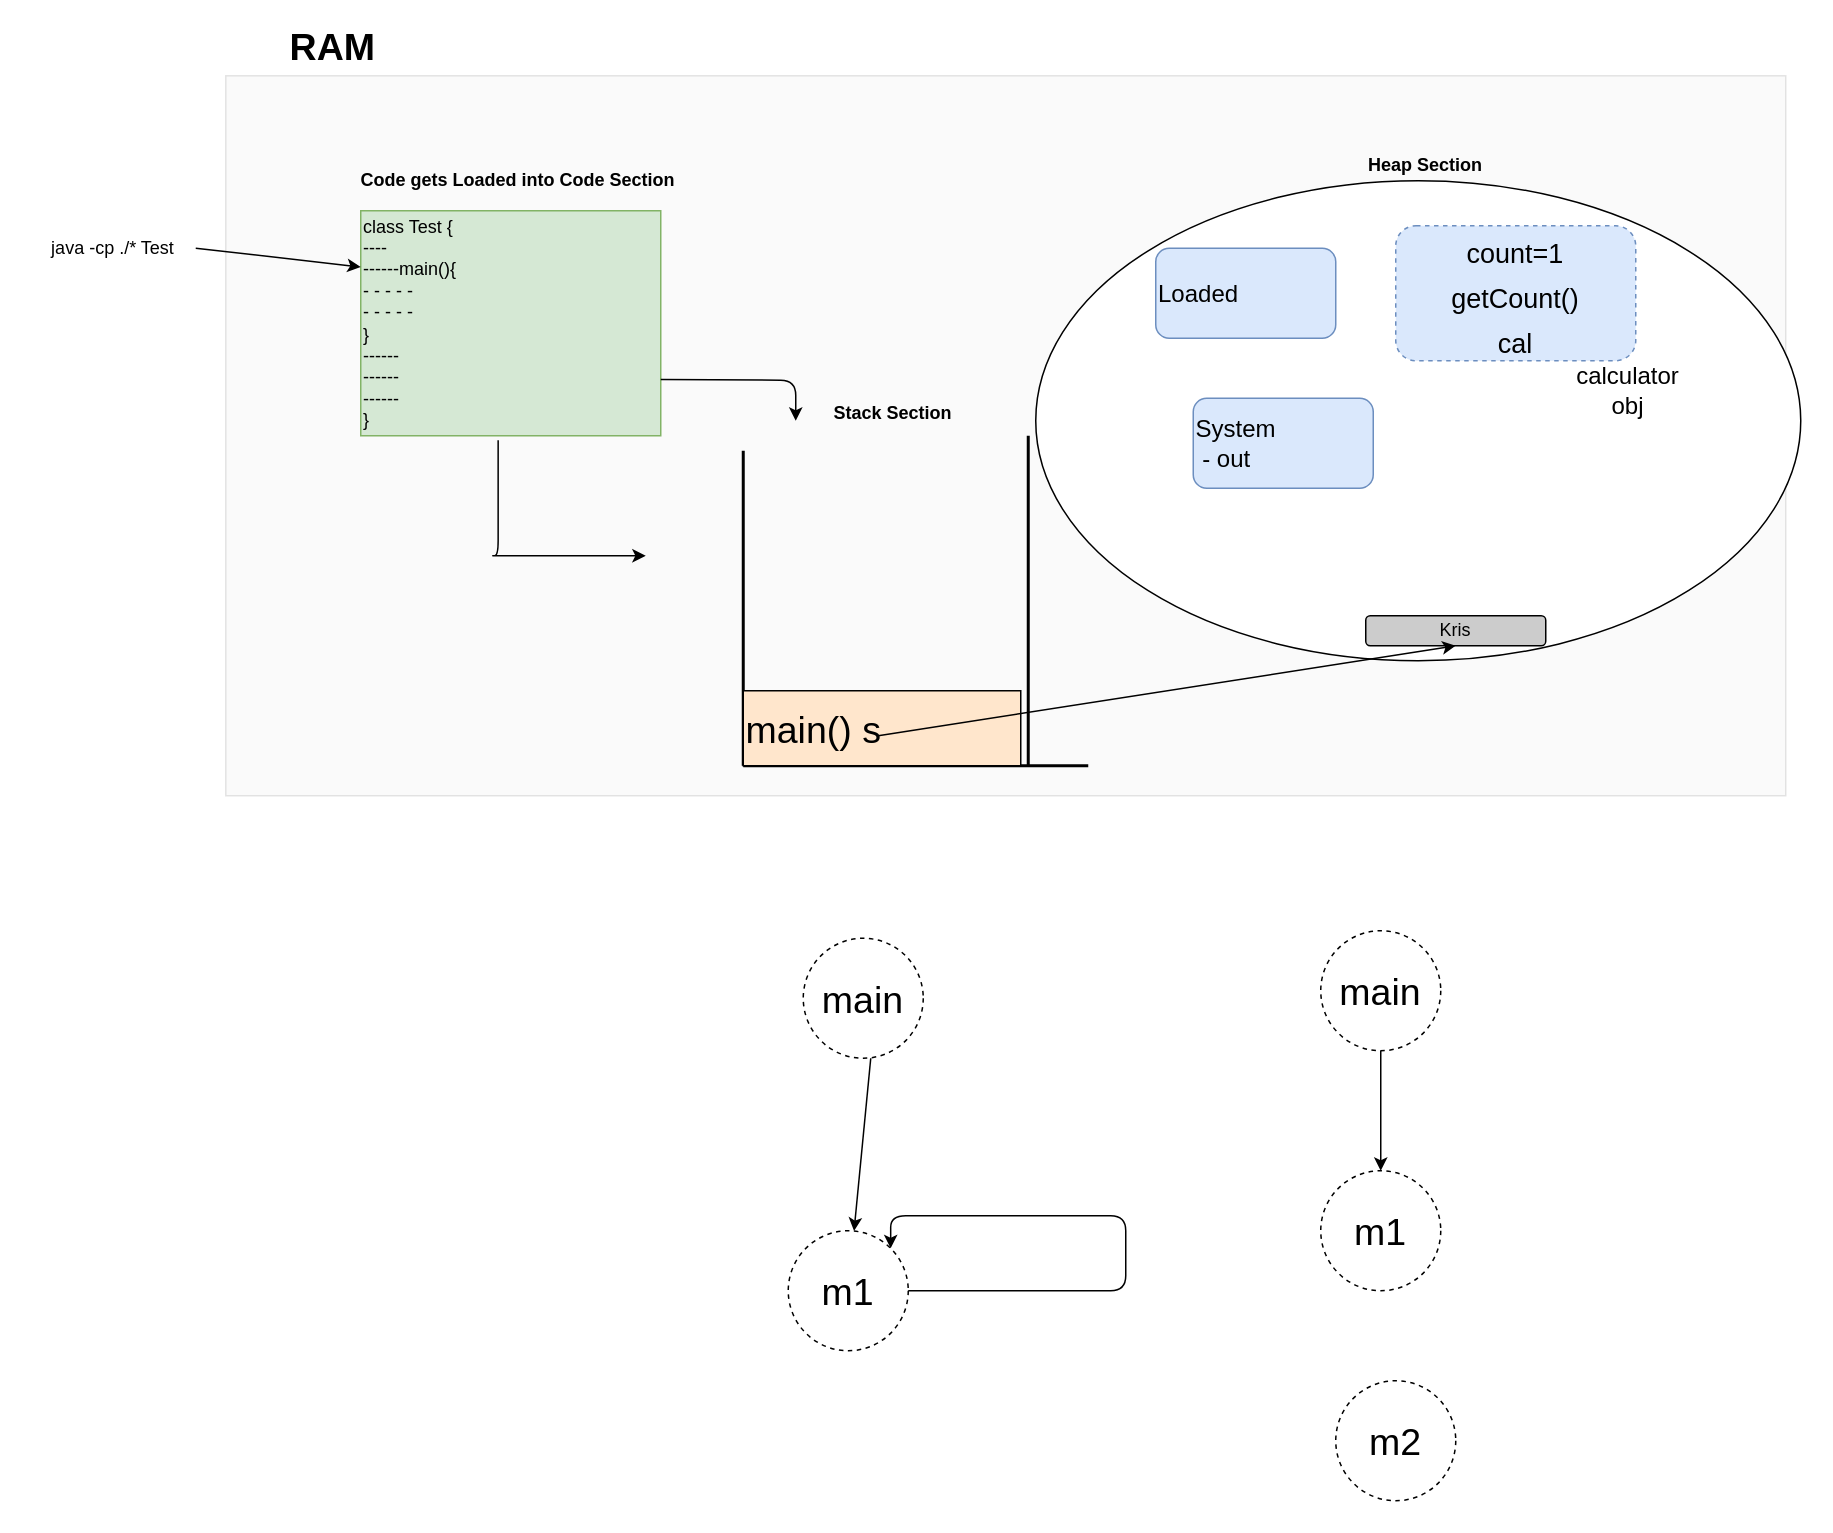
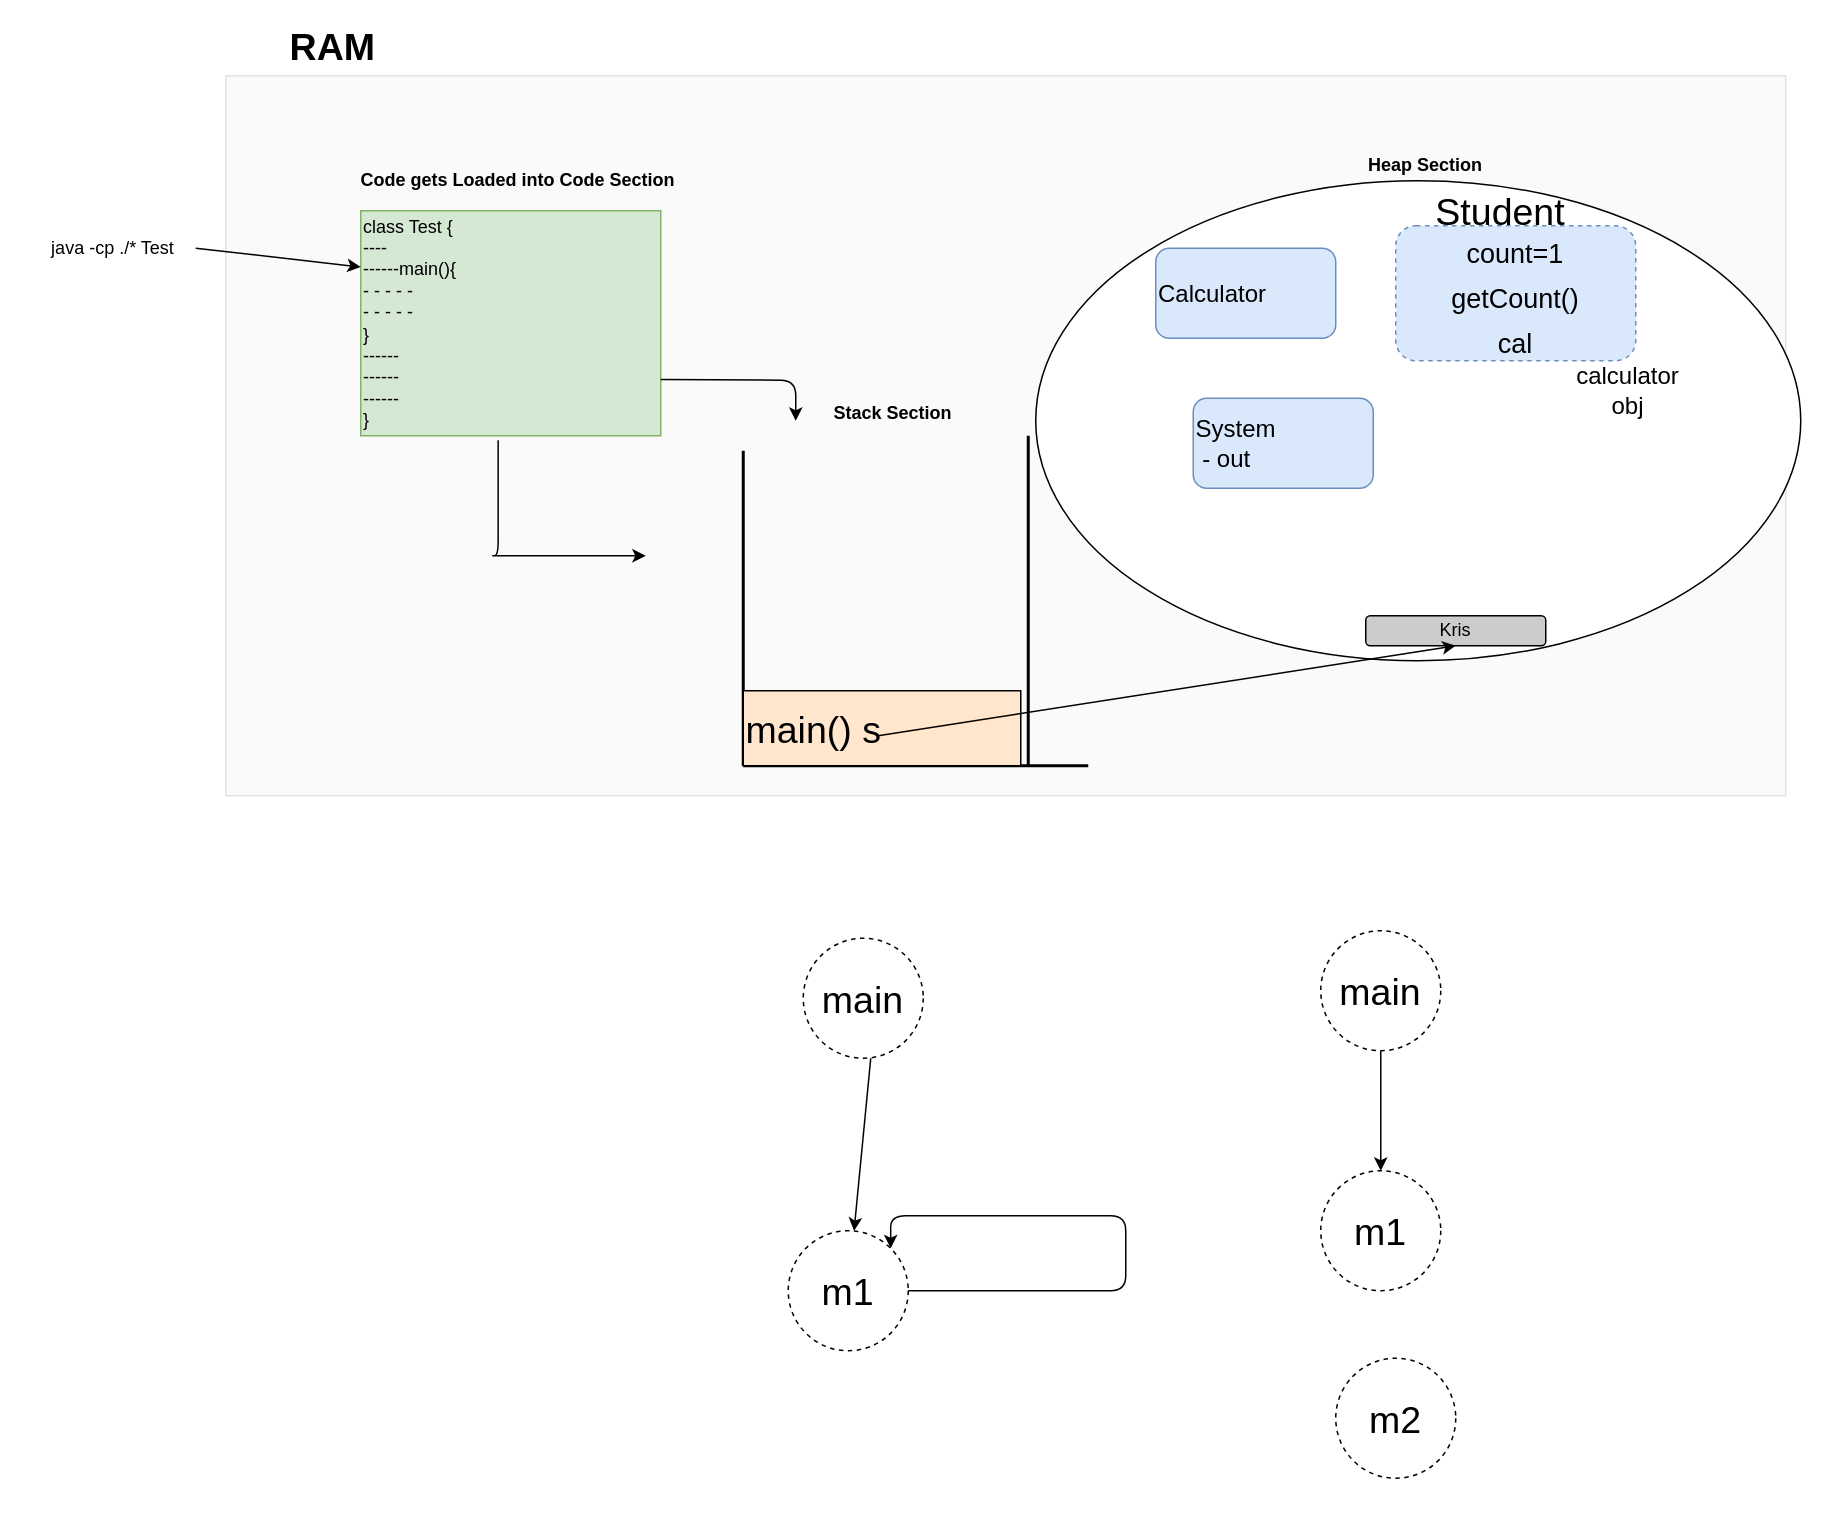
node "Student": added
node "Loaded": label "Loaded" -> "Calculator"
node "m2": moved (1396, 1441) -> (1396, 1418)
